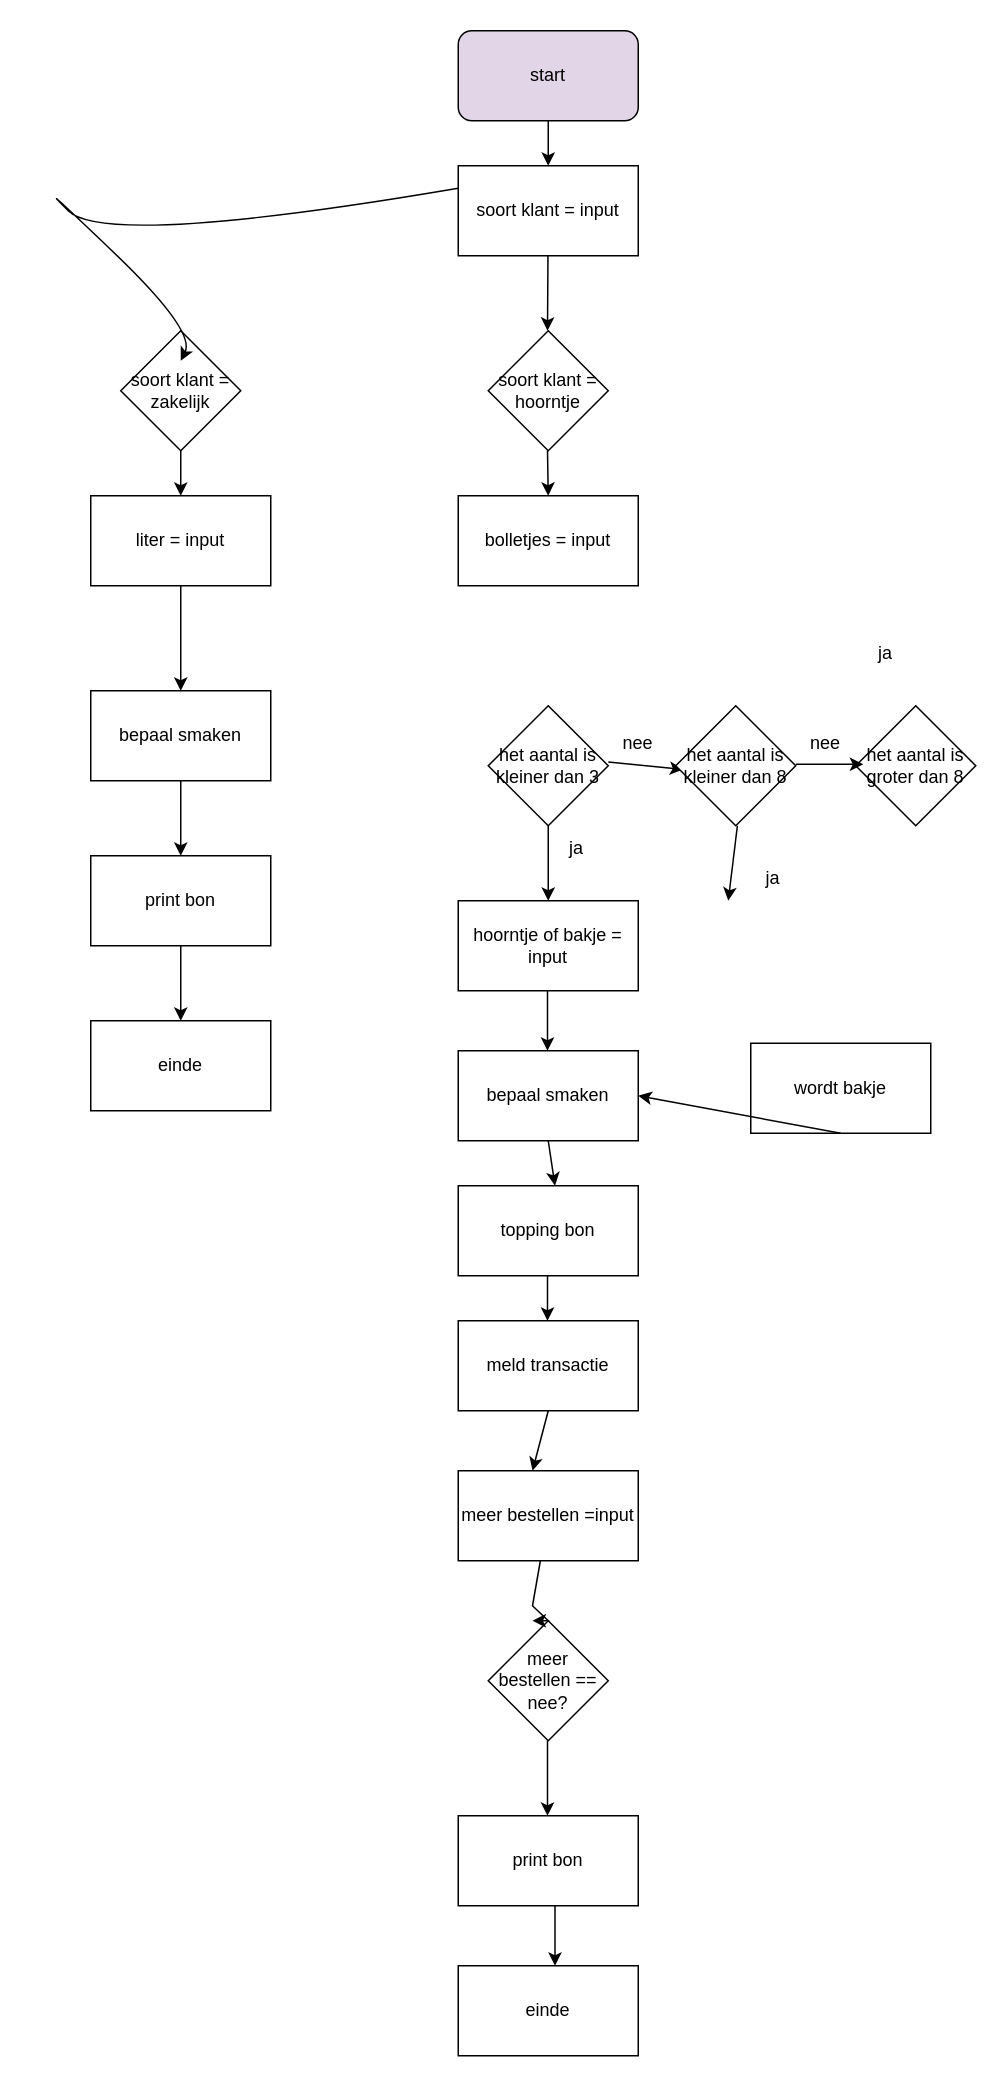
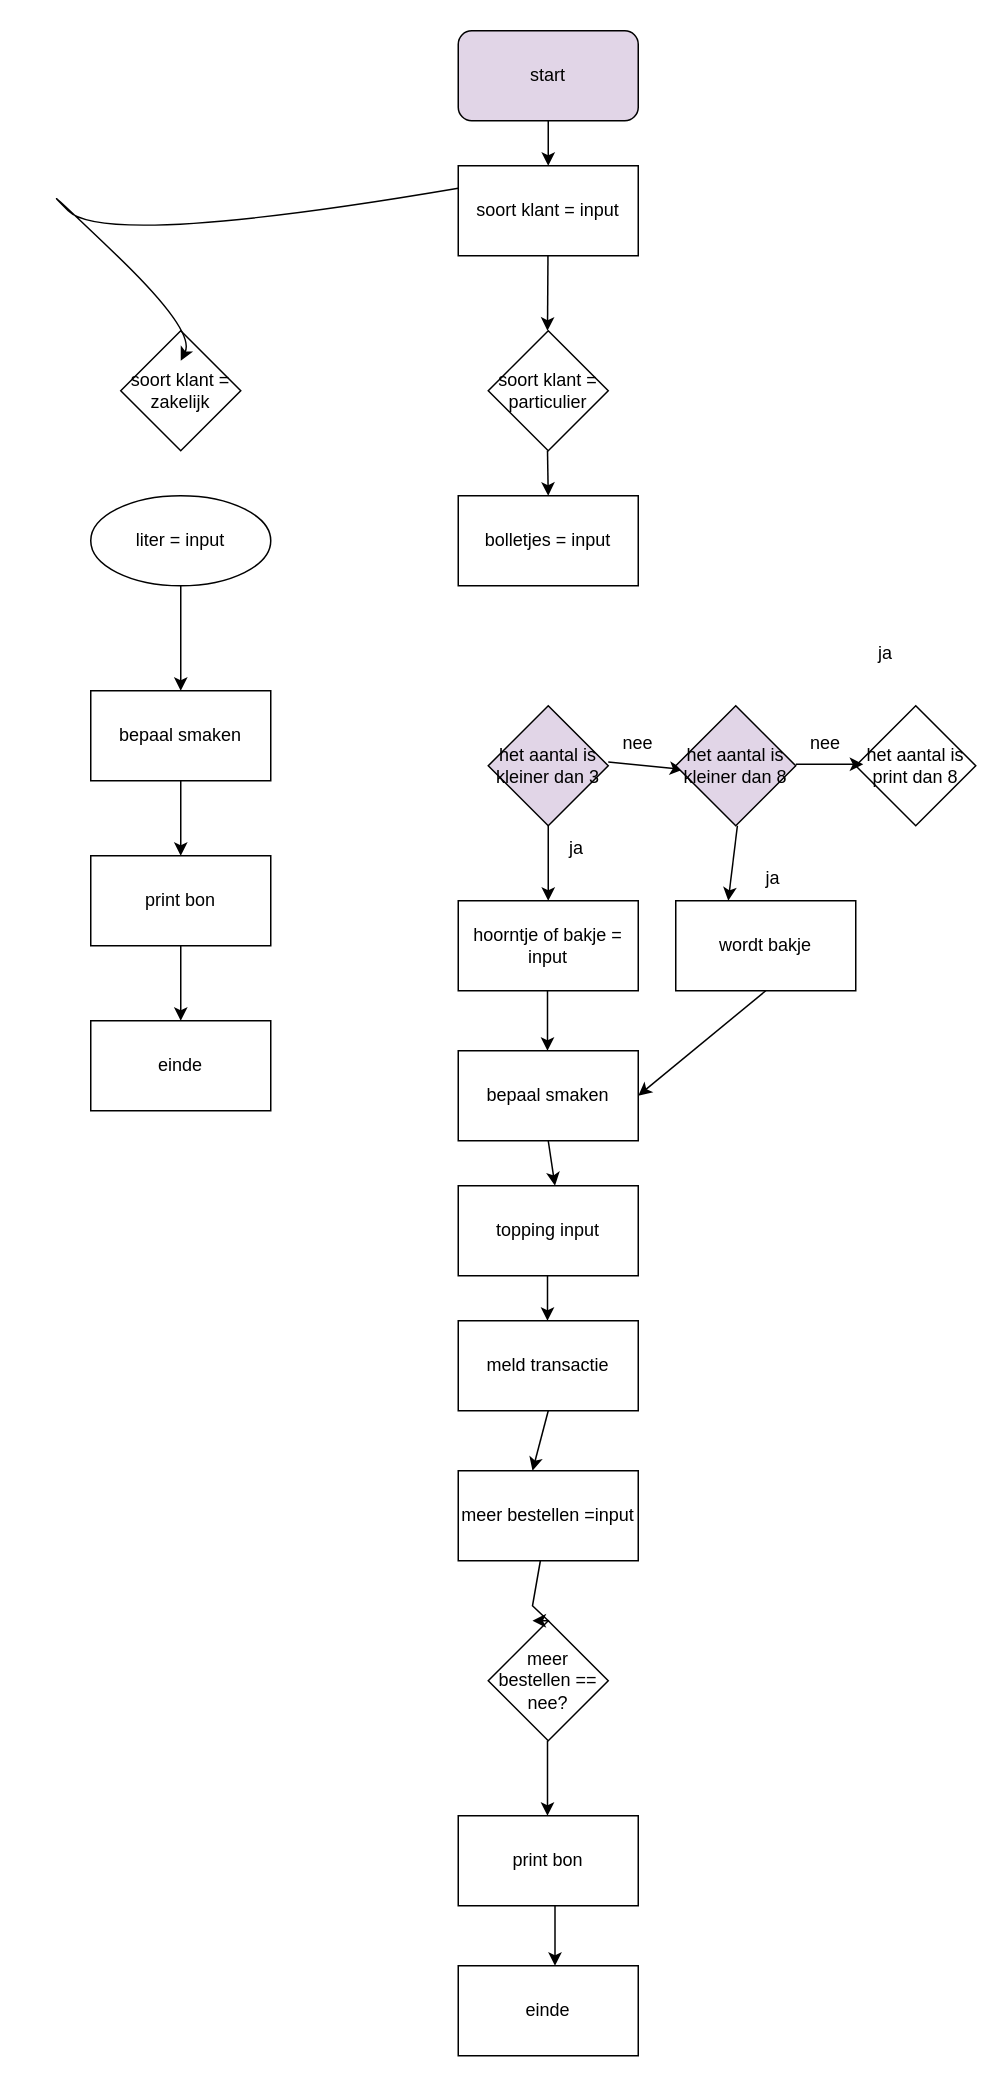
node "soort klant = hoorntje": label "soort klant = hoorntje" -> "soort klant = particulier"
edge "soort klant = zakelijk" -> "liter = input": removed
node "liter = input": shape rectangle -> ellipse
node "het aantal is kleiner dan 3": fillcolor #ffffff -> #e1d5e7
node "het aantal is kleiner dan 8": fillcolor #ffffff -> #e1d5e7
node "het aantal is groter dan 8": label "het aantal is groter dan 8" -> "het aantal is print dan 8"
node "wordt bakje": moved (841, 1088) -> (766, 946)
node "topping bon": label "topping bon" -> "topping input"
